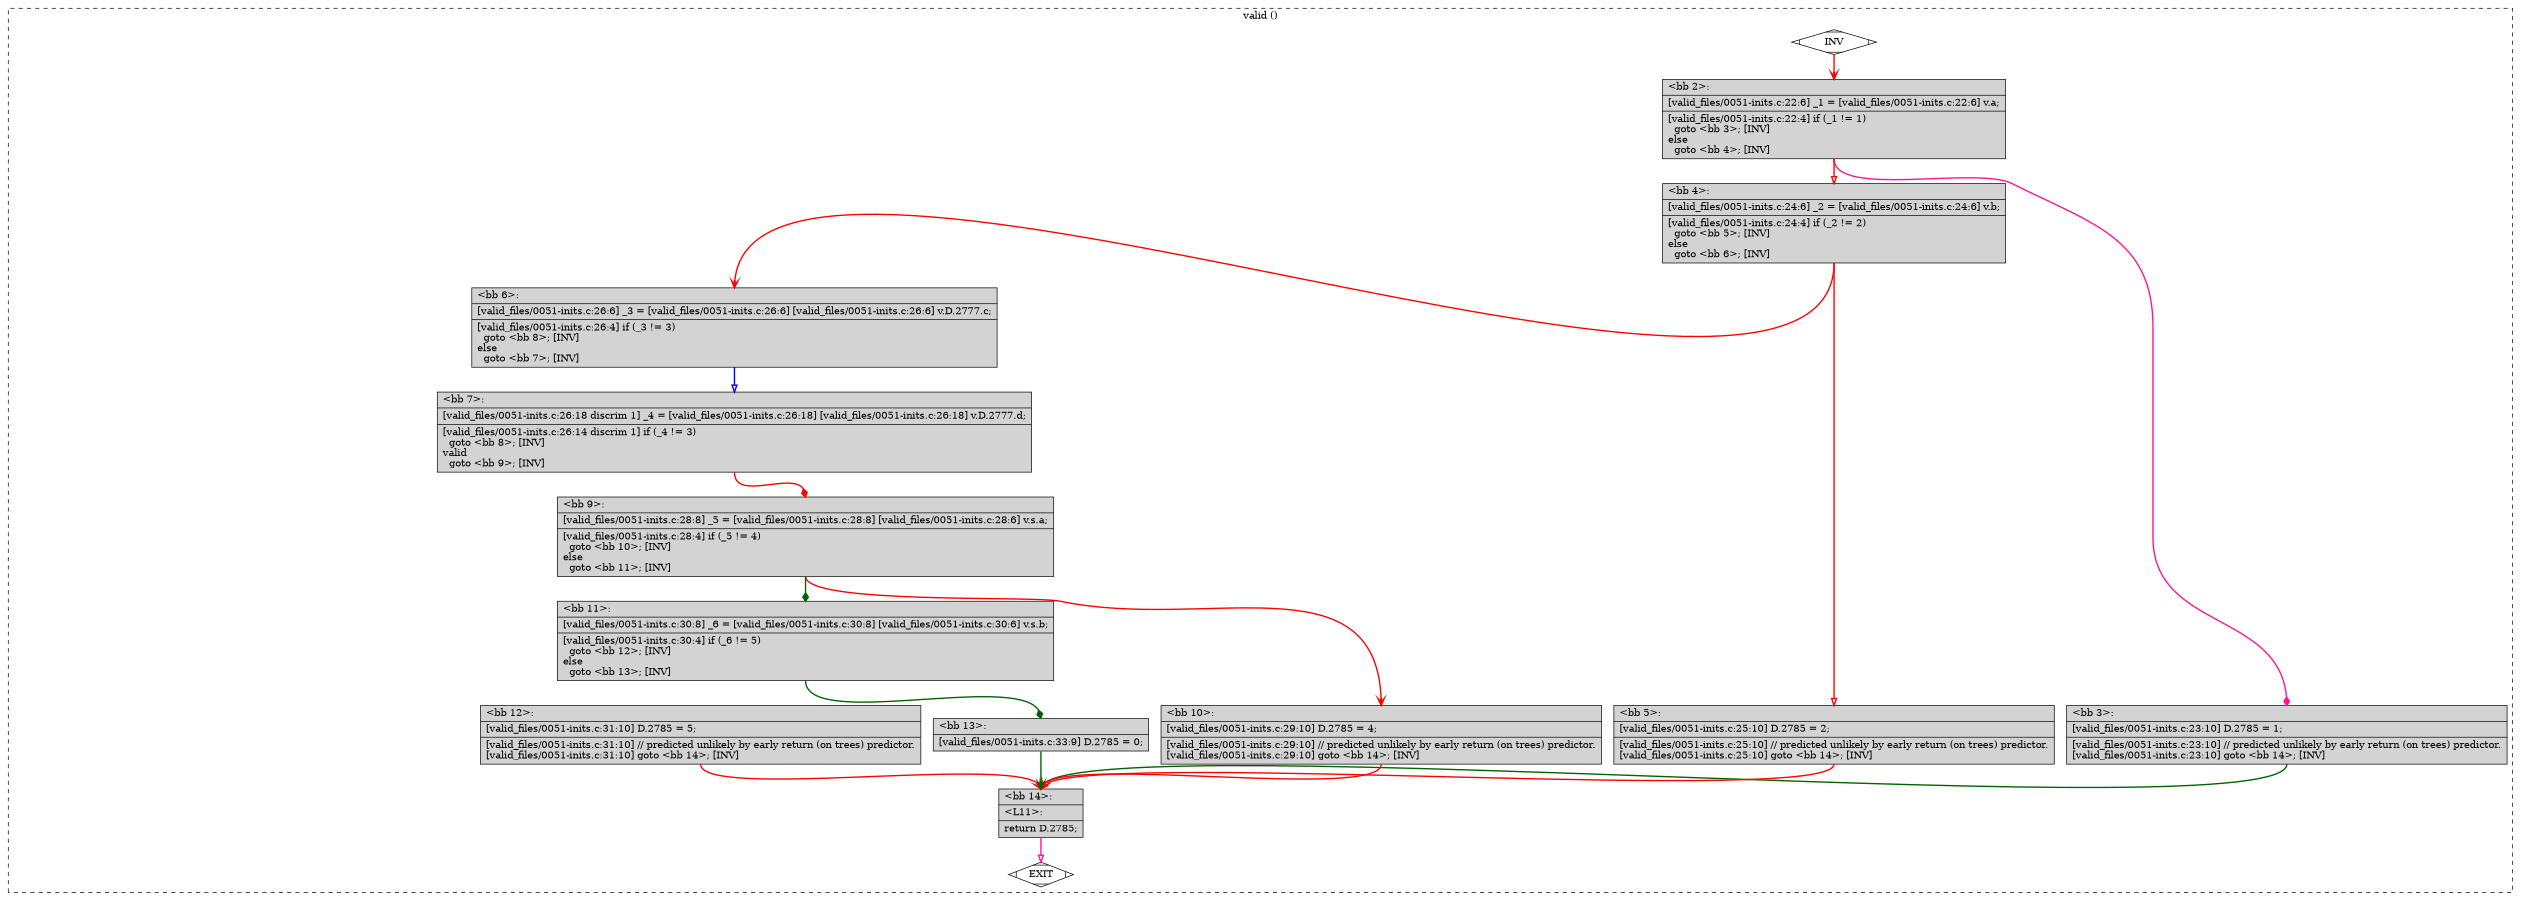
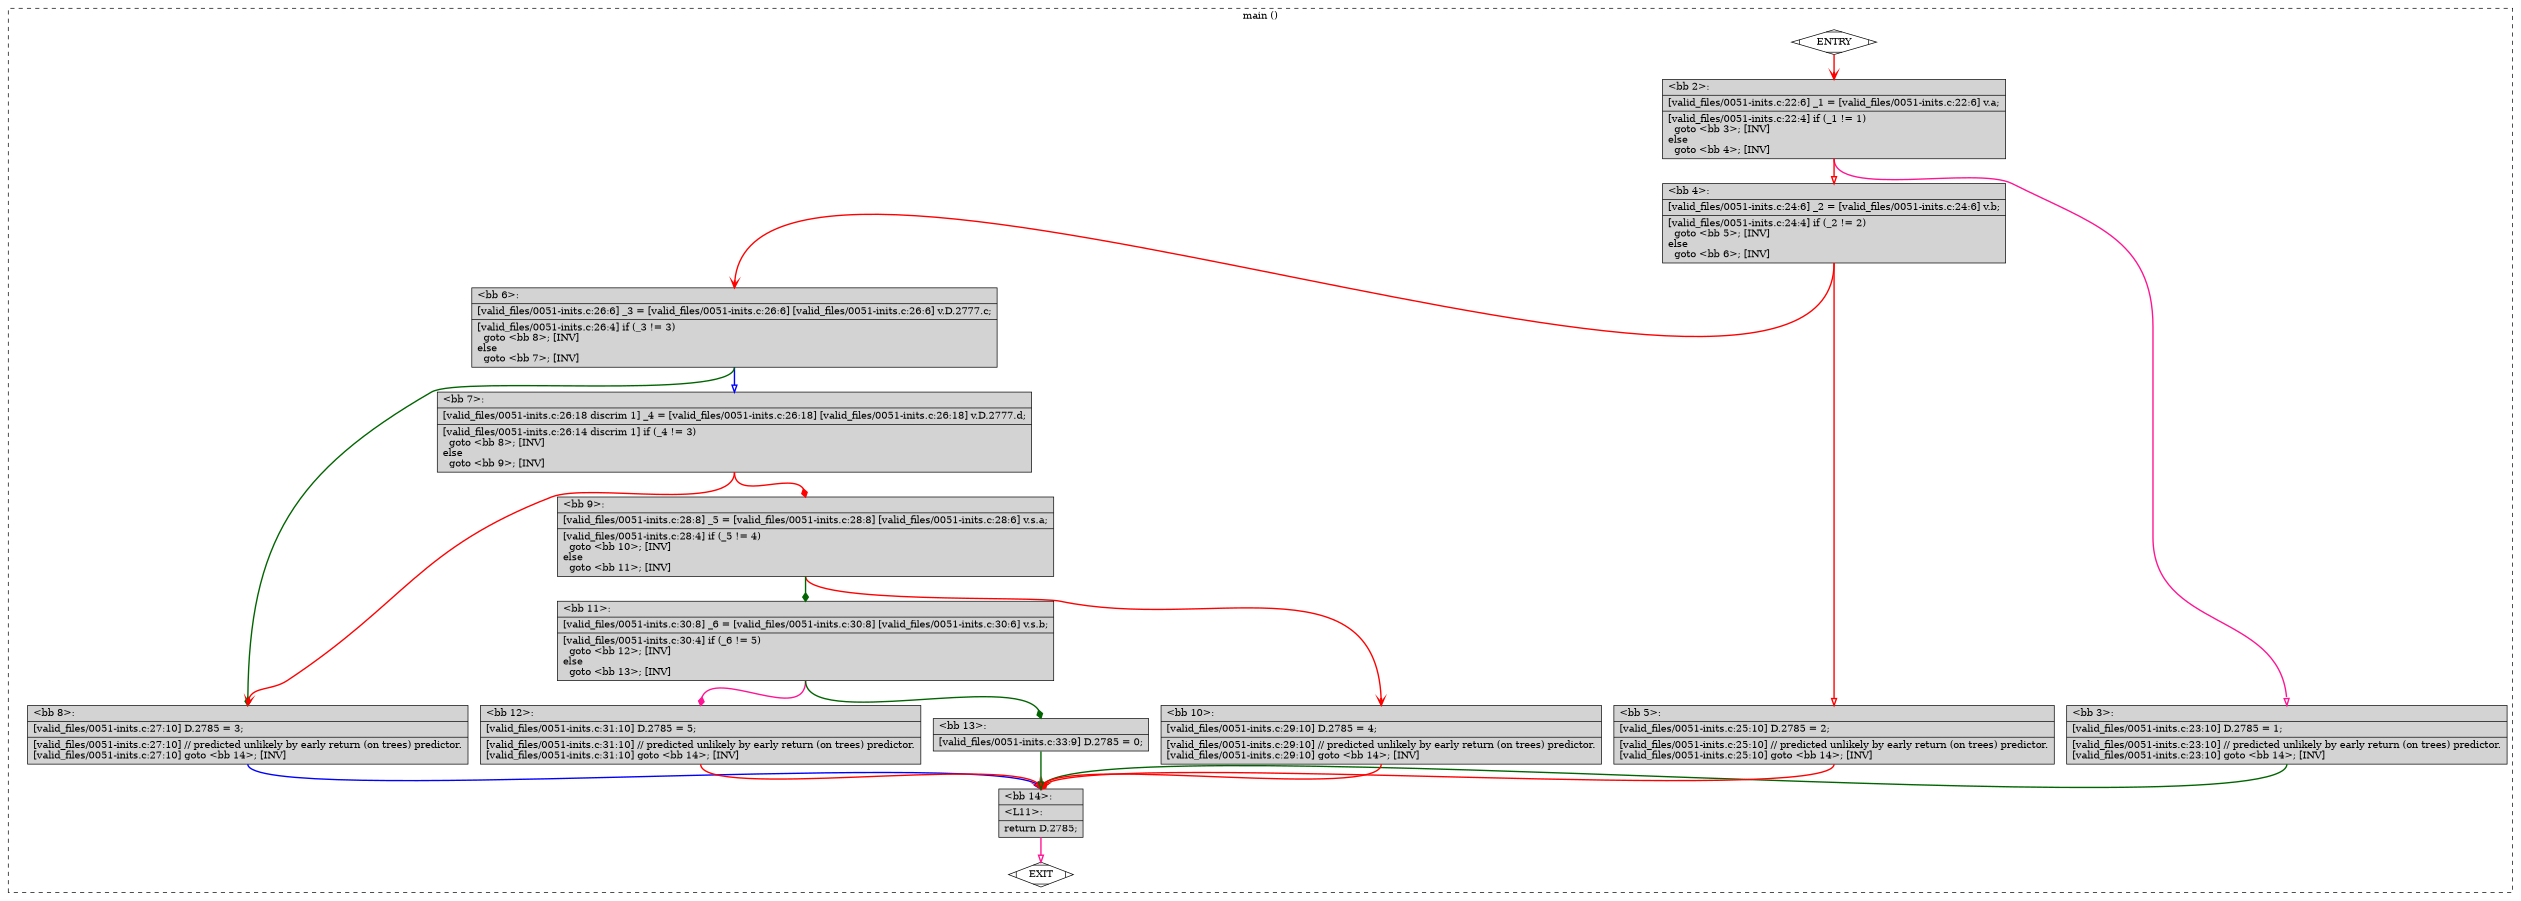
cluster "valid ()": label "valid ()" -> "main ()"
node "INV": label "INV" -> "ENTRY"
edge "<bb 2>:" -> "<bb 3>:": arrowhead diamond -> onormal
node "<bb 7>:": text "valid" -> "else"
edge "<bb 11>:" -> "<bb 12>:": added
node "<bb 8>:": added
edge "<bb 13>:" -> "<bb 14>:": arrowhead vee -> onormal
edge "<bb 5>:" -> "<bb 14>:": arrowhead onormal -> diamond
